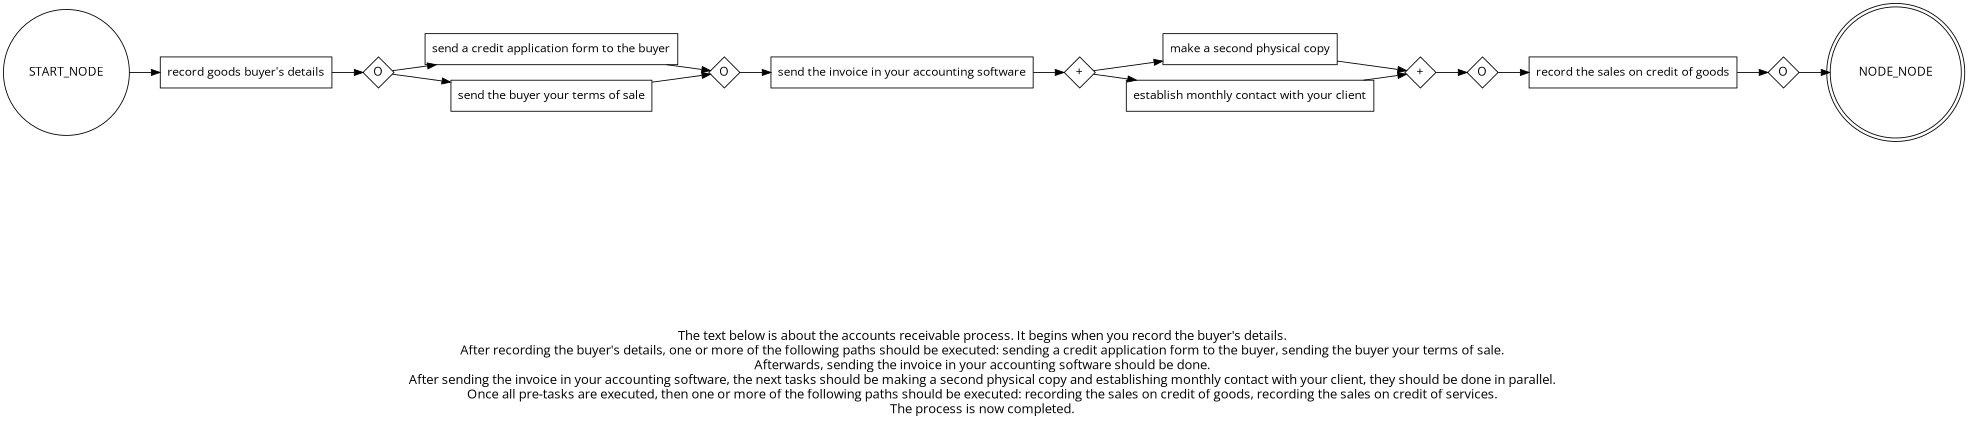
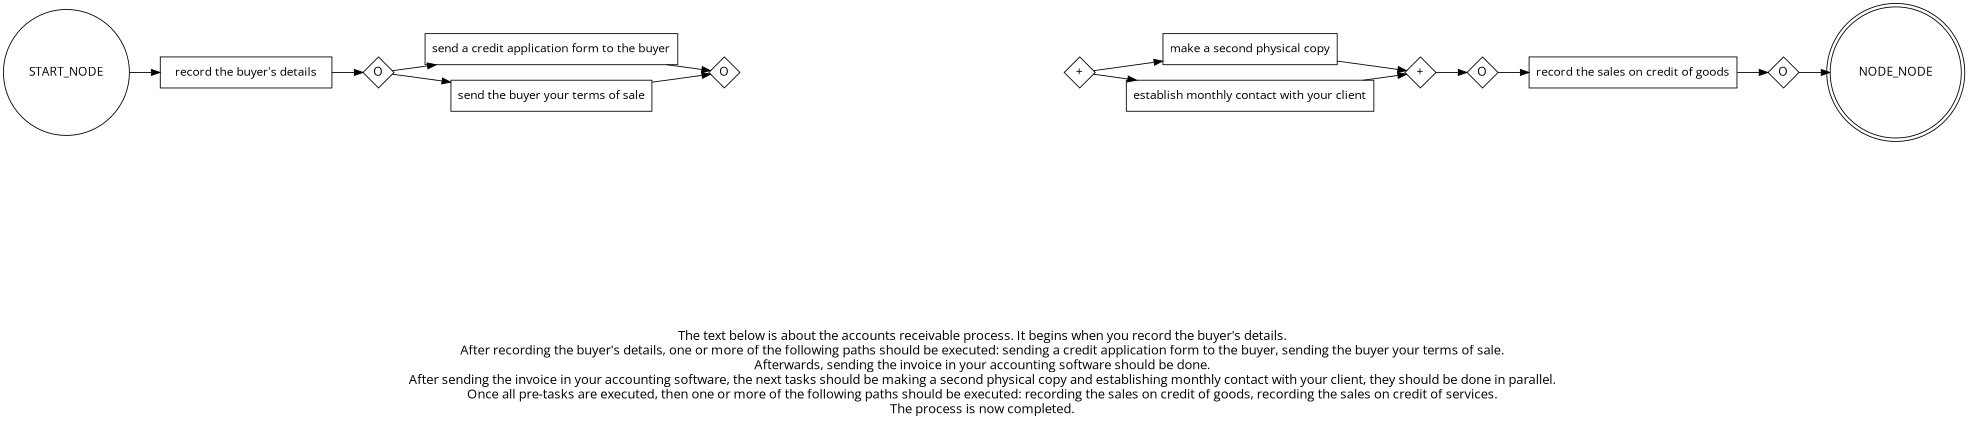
node "record goods buyer's details": label "record goods buyer's details" -> "record the buyer's details"
node "send the invoice in your accounting software": removed
